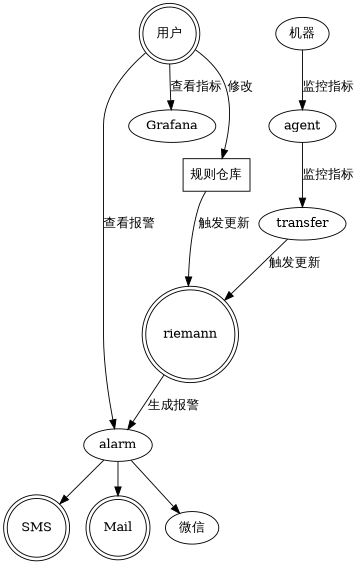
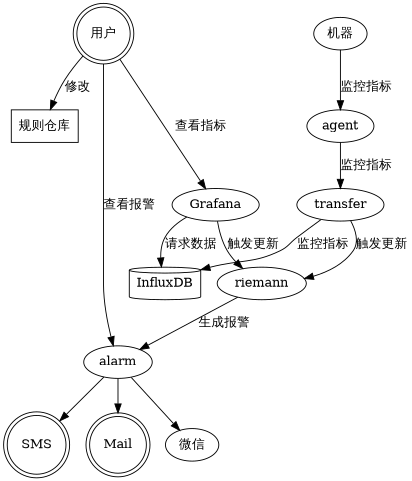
edge "规则仓库" -> "riemann": now "Grafana" -> "riemann"
node "InfluxDB": added
node "riemann": shape doublecircle -> ellipse
